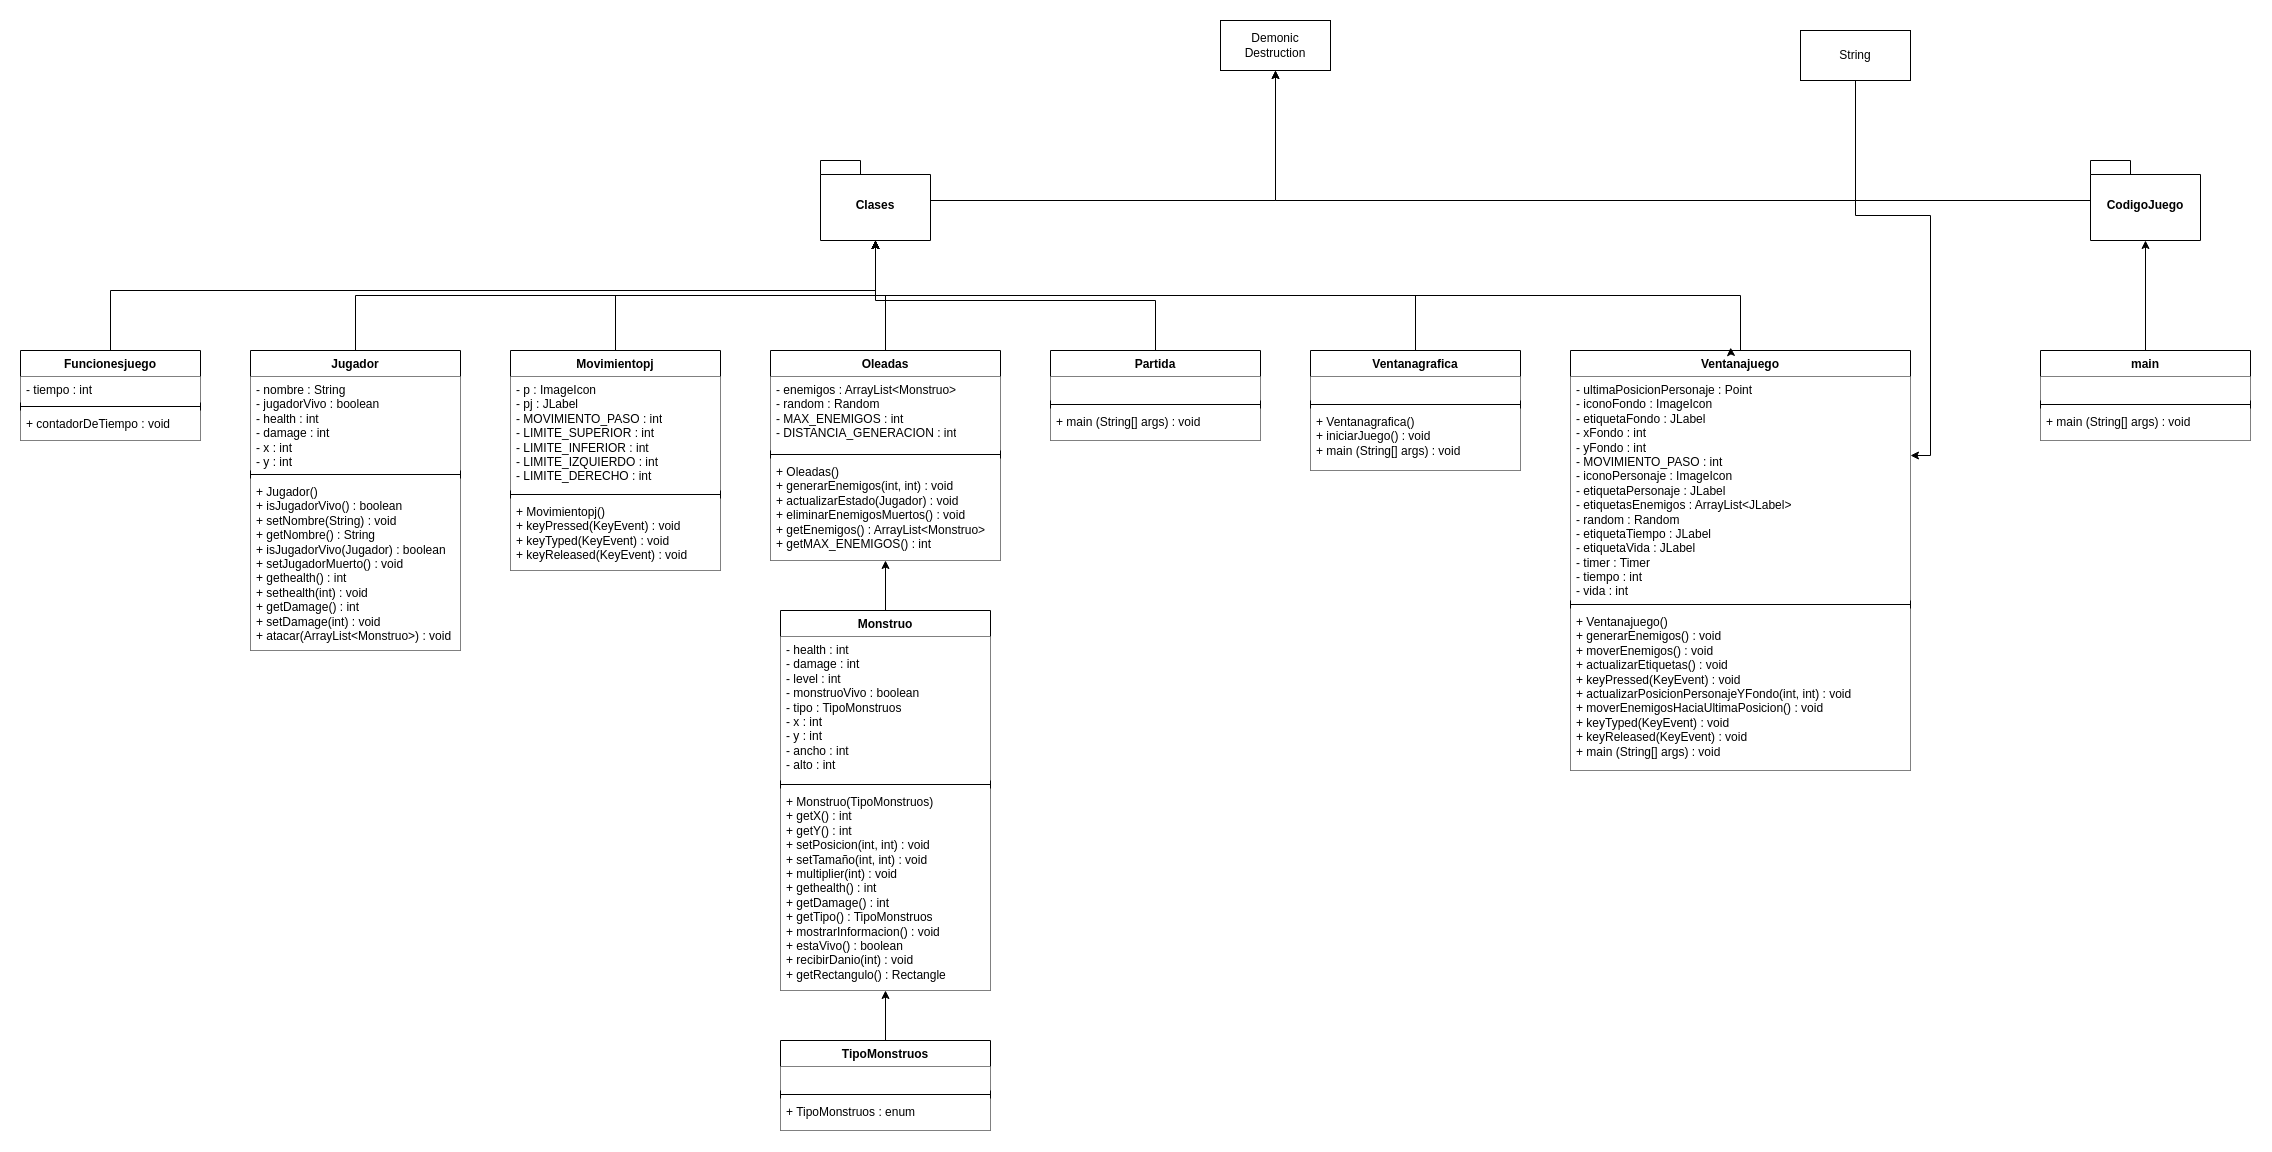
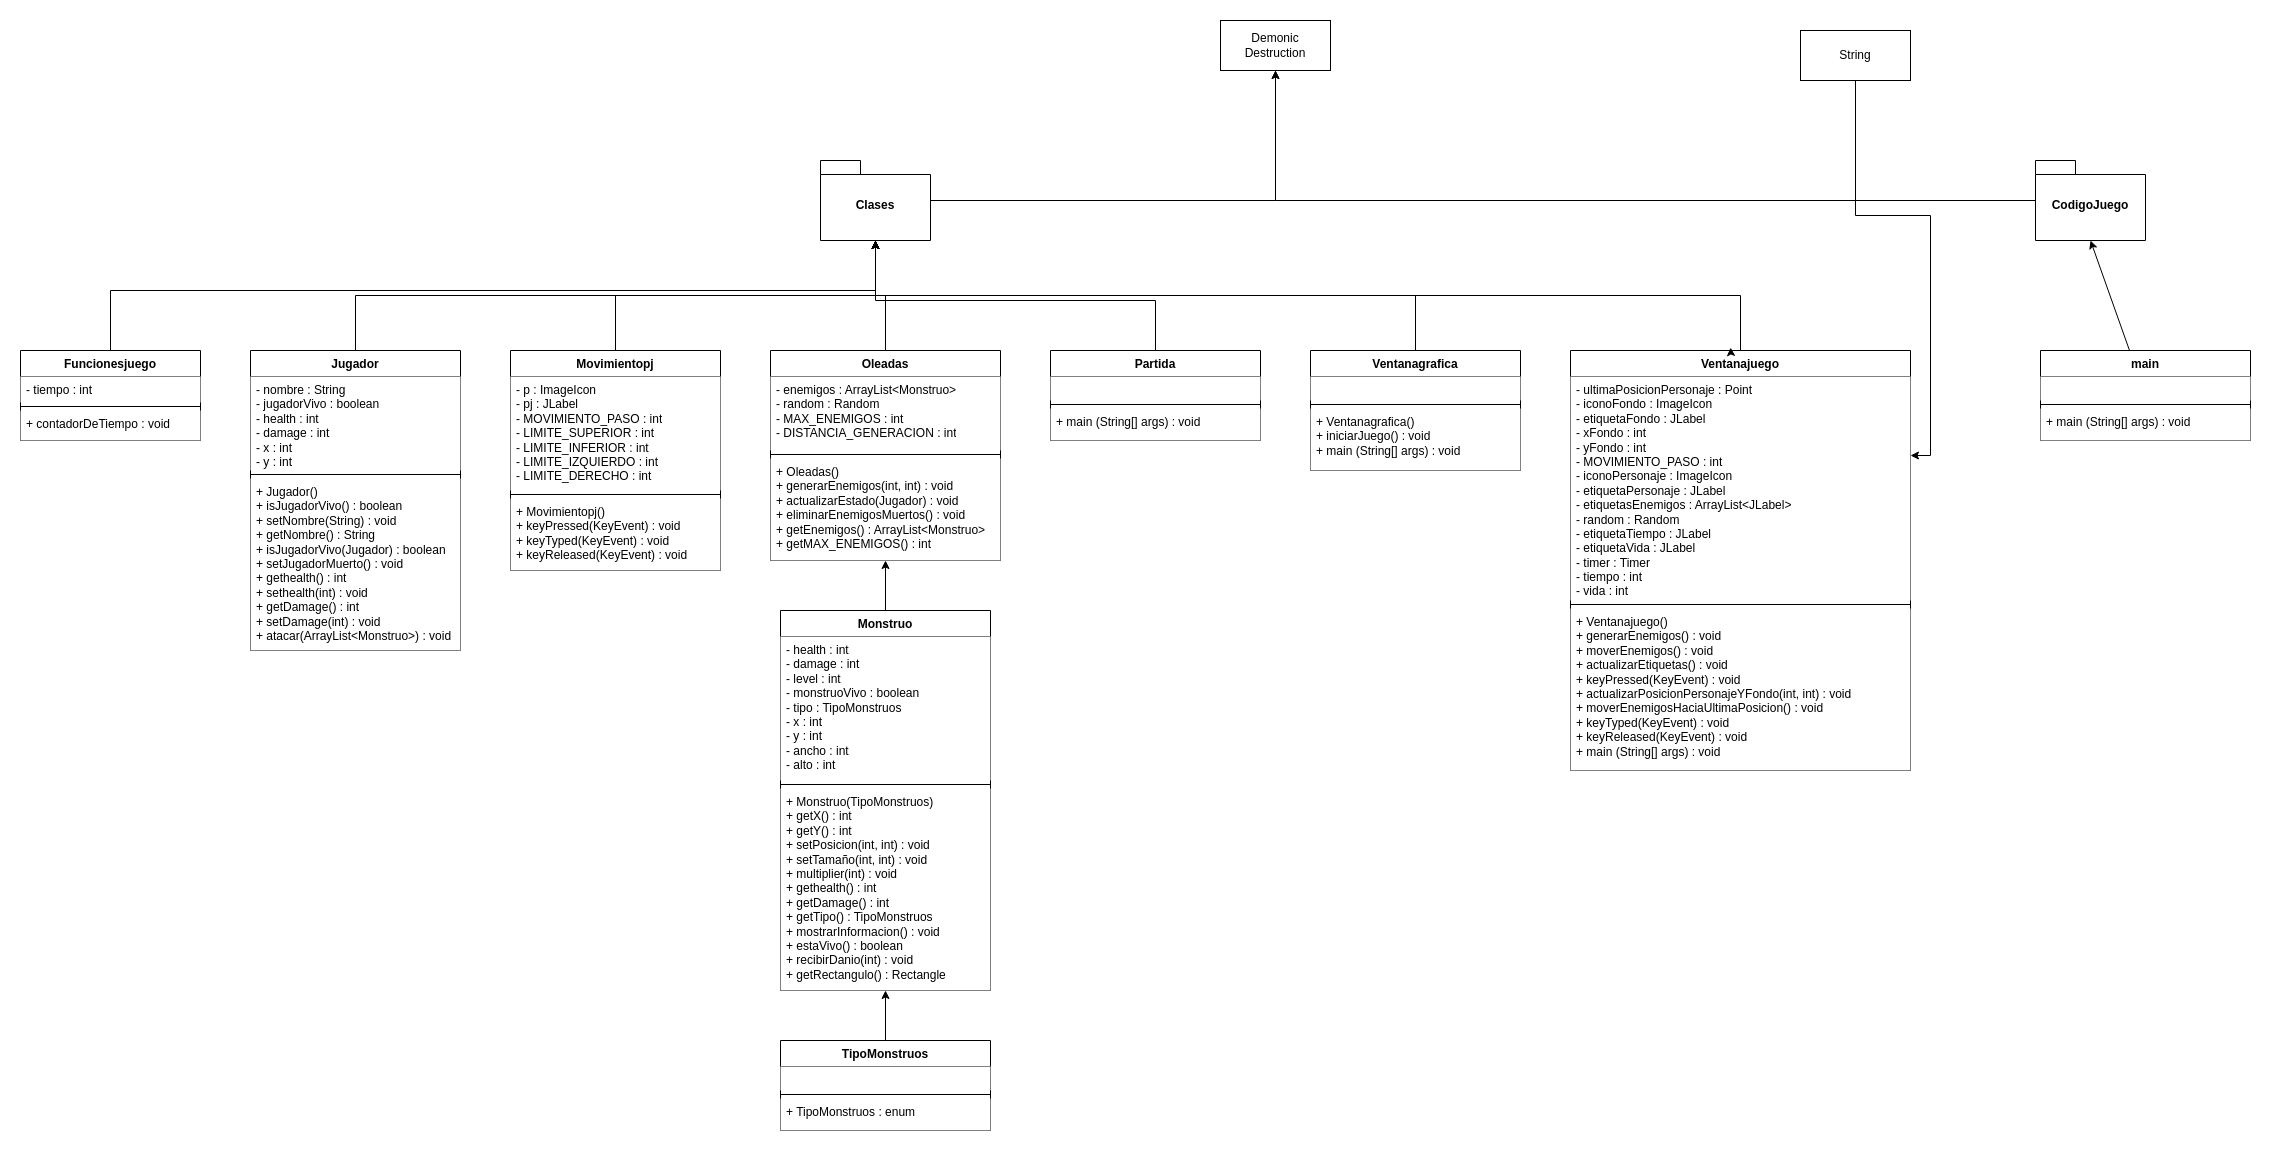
node "CodigoJuego": moved (2146, 201) -> (2091, 201)
